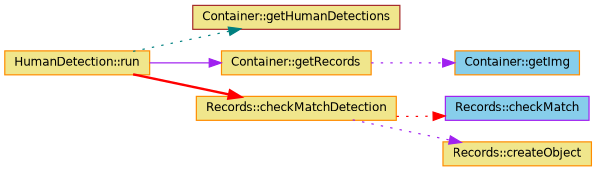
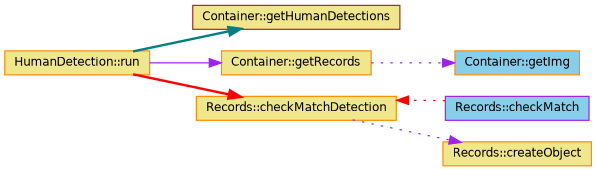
edge "HumanDetection::run" -> "Container::getHumanDetections": style dotted -> bold
edge "Records::checkMatchDetection" -> "Records::checkMatch": reversed
